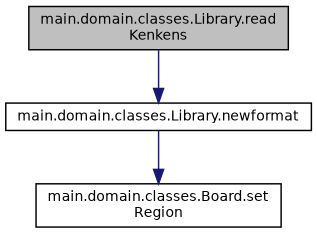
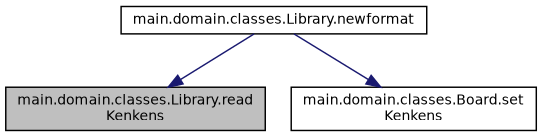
edge "main.domain.classes.Library.read Kenkens" -> "main.domain.classes.Library.newformat": reversed
node "main.domain.classes.Board.set Region": label "main.domain.classes.Board.set Region" -> "main.domain.classes.Board.set Kenkens"
